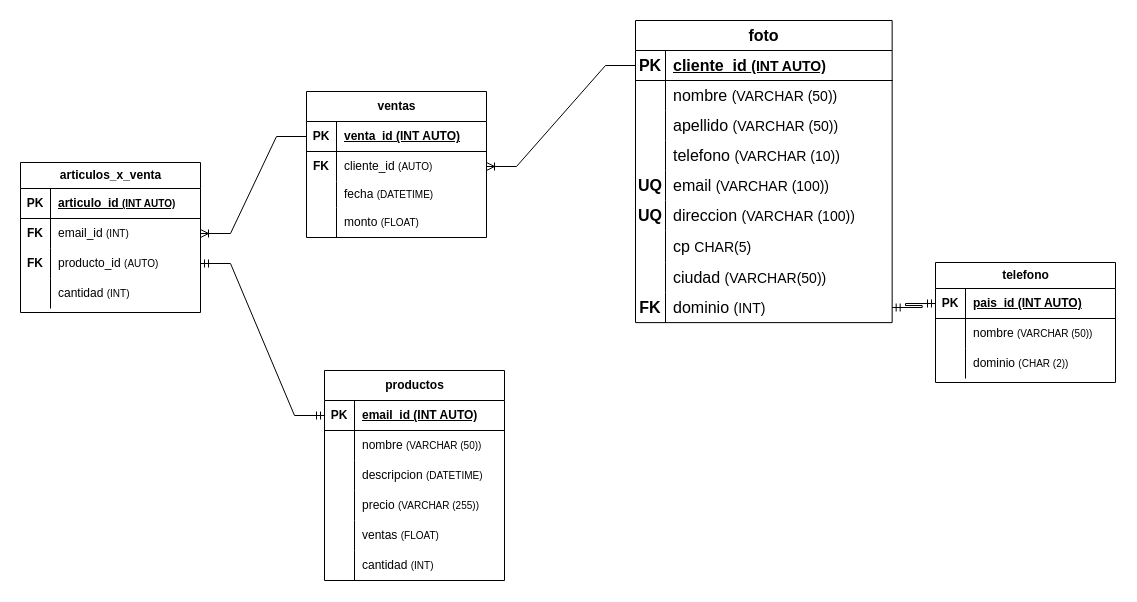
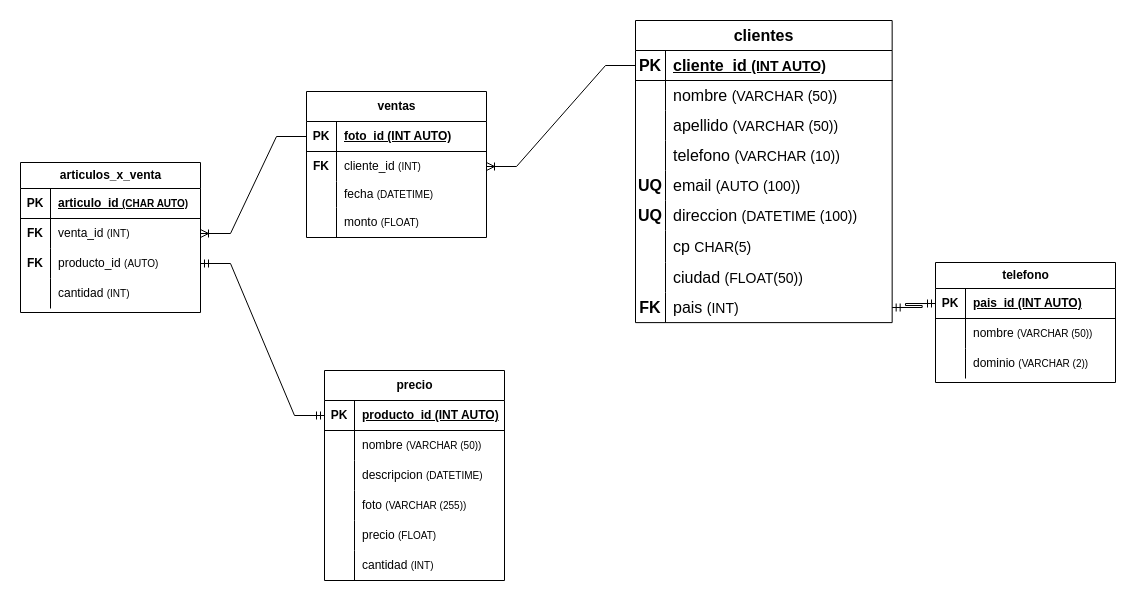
node "foto": label "foto" -> "clientes"
node "venta_id (INT AUTO)": label "venta_id (INT AUTO)" -> "foto_id (INT AUTO)"
node "cliente_id (AUTO)": label "cliente_id (AUTO)" -> "cliente_id (INT)"
node "email (VARCHAR (100))": label "email (VARCHAR (100))" -> "email (AUTO (100))"
node "articulo_id (INT AUTO)": label "articulo_id (INT AUTO)" -> "articulo_id (CHAR AUTO)"
node "direccion (VARCHAR (100))": label "direccion (VARCHAR (100))" -> "direccion (DATETIME (100))"
node "email_id (INT)": label "email_id (INT)" -> "venta_id (INT)"
node "ciudad (VARCHAR(50))": label "ciudad (VARCHAR(50))" -> "ciudad (FLOAT(50))"
node "dominio (INT)": label "dominio (INT)" -> "pais (INT)"
node "dominio (CHAR (2))": label "dominio (CHAR (2))" -> "dominio (VARCHAR (2))"
node "productos": label "productos" -> "precio"
node "email_id (INT AUTO)": label "email_id (INT AUTO)" -> "producto_id (INT AUTO)"
node "precio (VARCHAR (255))": label "precio (VARCHAR (255))" -> "foto (VARCHAR (255))"
node "ventas (FLOAT)": label "ventas (FLOAT)" -> "precio (FLOAT)"
